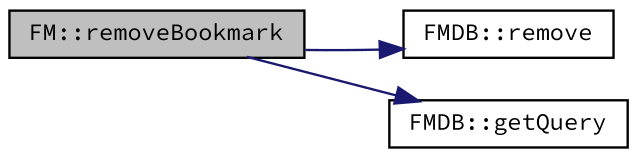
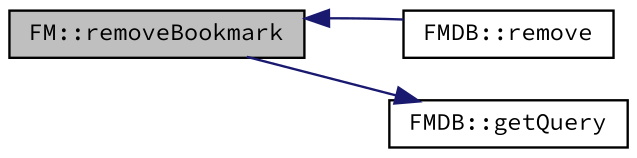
edge "FM::removeBookmark" -> "FMDB::remove": reversed
